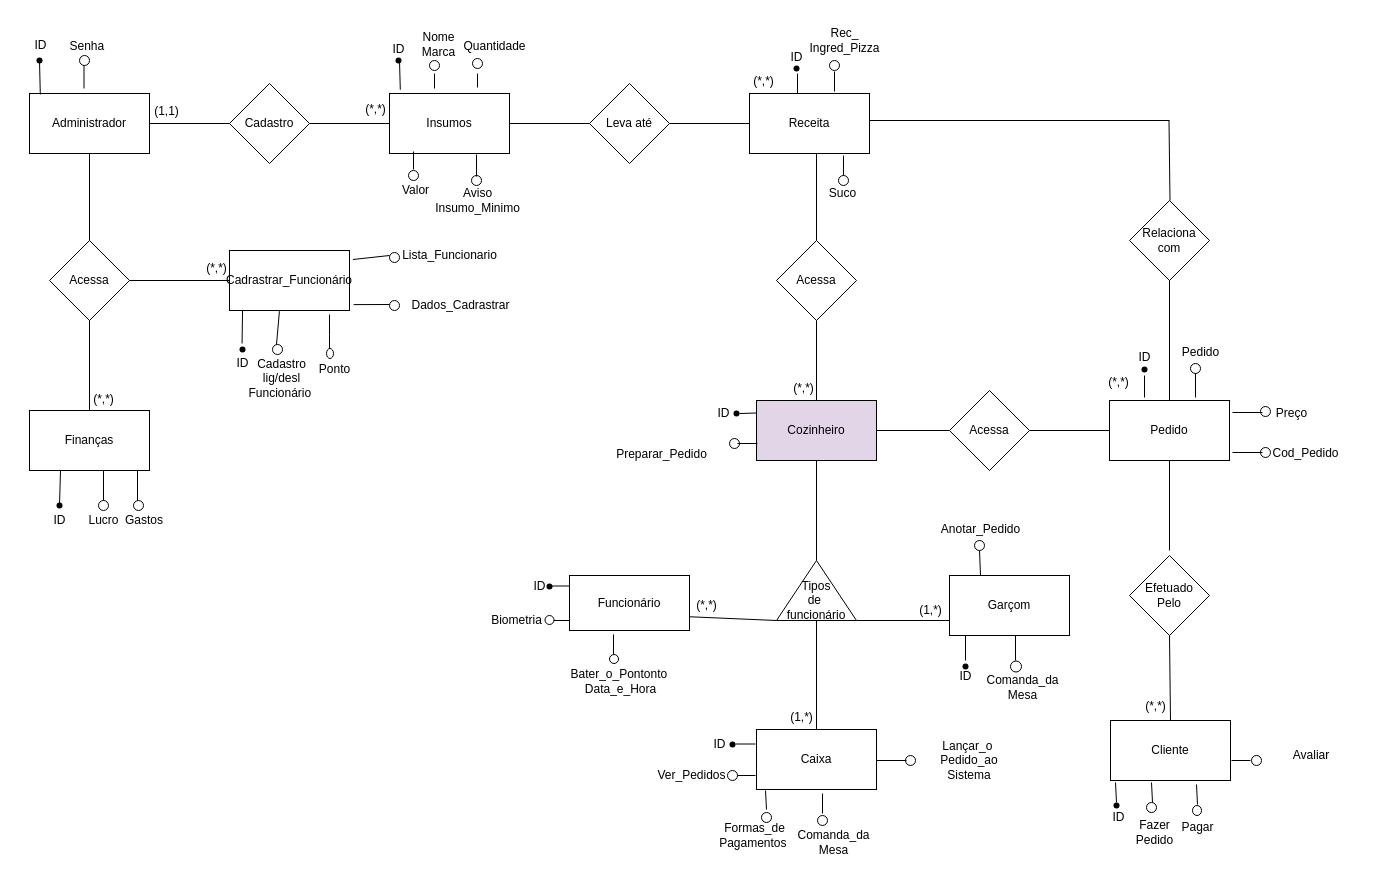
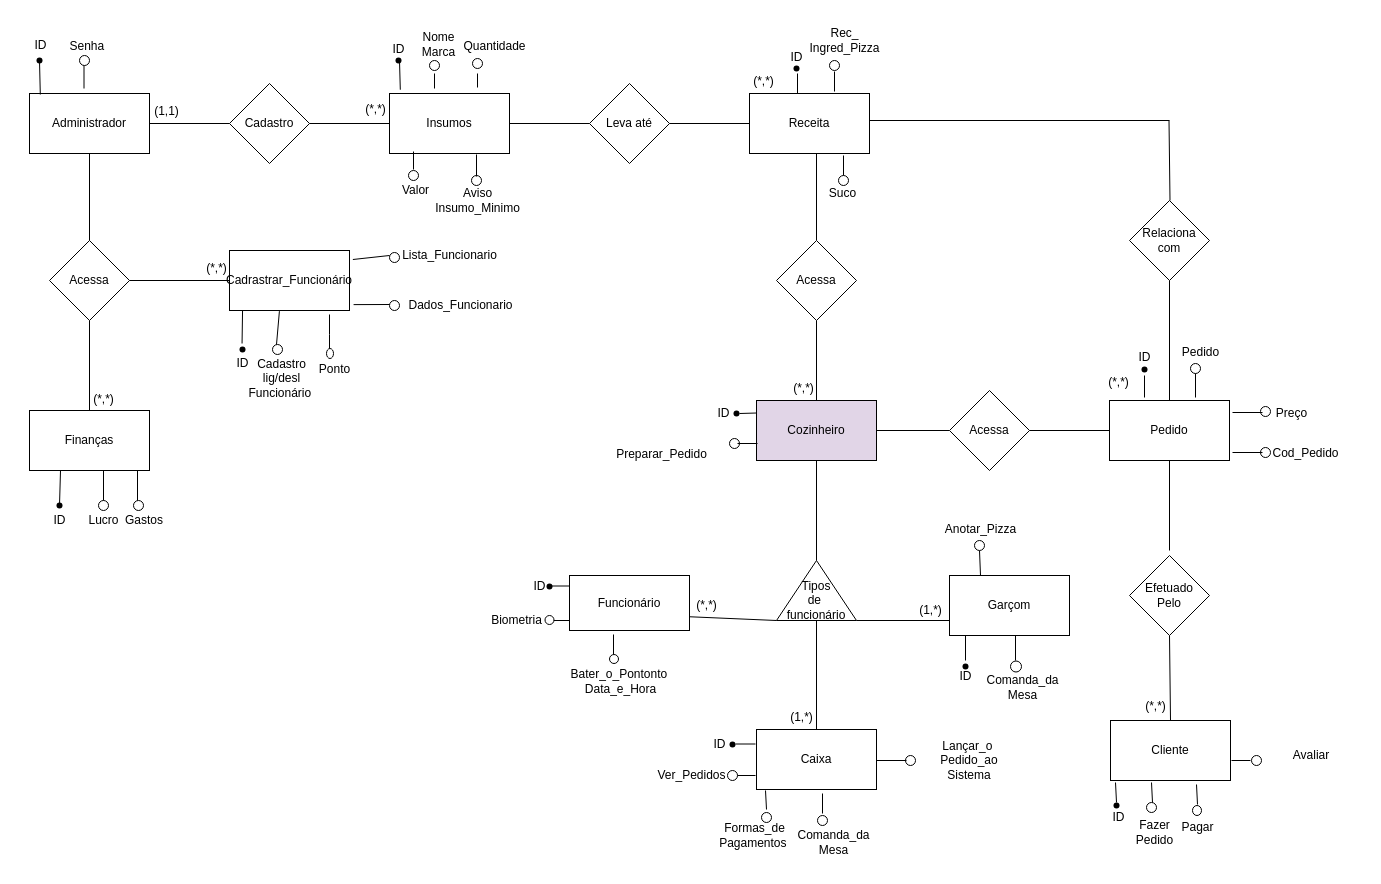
node "Dados_Cadrastrar": label "Dados_Cadrastrar" -> "Dados_Funcionario"
node "Anotar_Pedido": label "Anotar_Pedido" -> "Anotar_Pizza"
